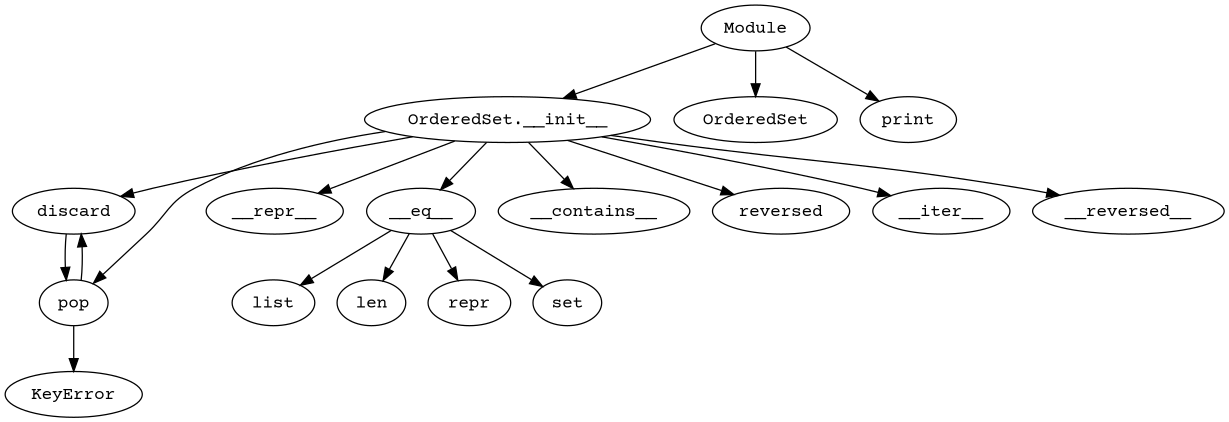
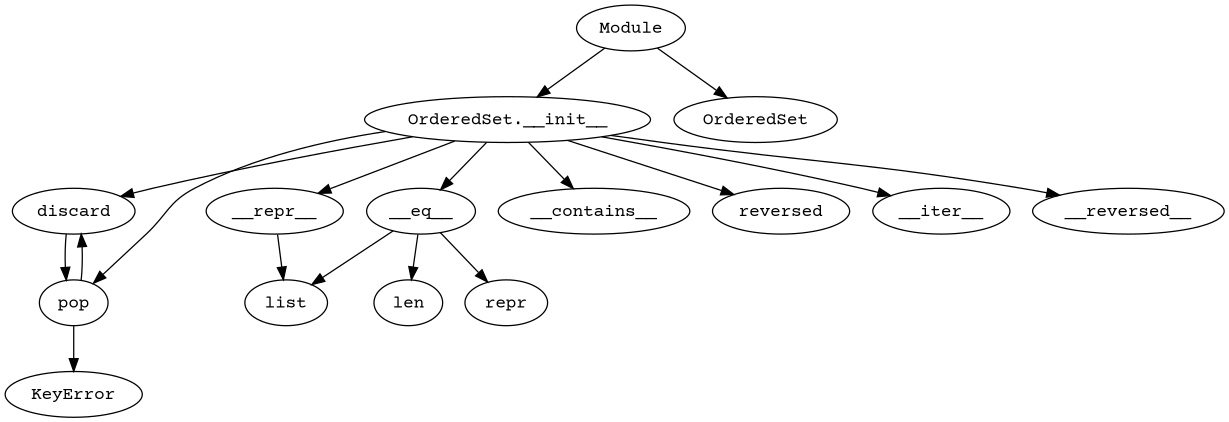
node "print": removed
edge "__repr__" -> "list": added
node "set": removed
